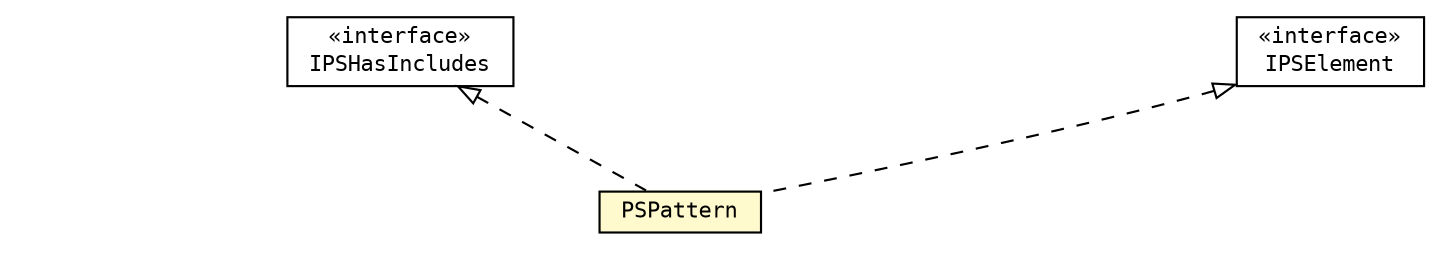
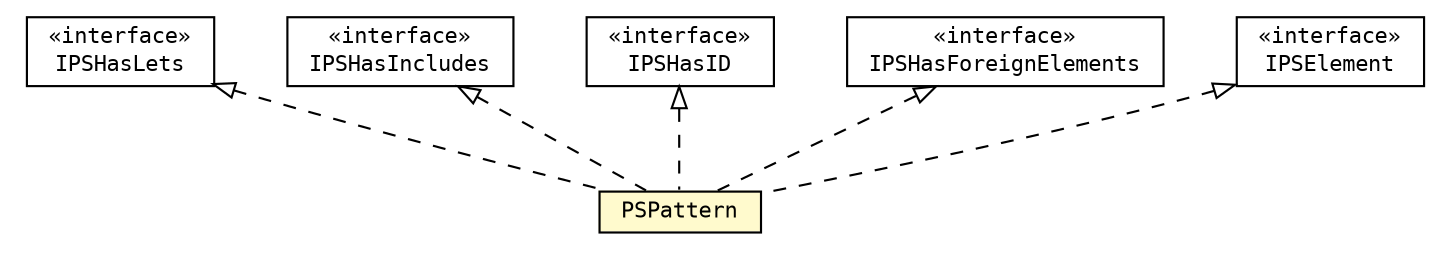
node "IPSHasLets": added
node "IPSHasID": added
node "IPSHasForeignElements": added
